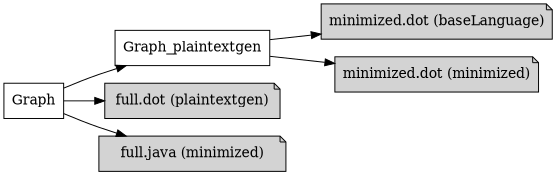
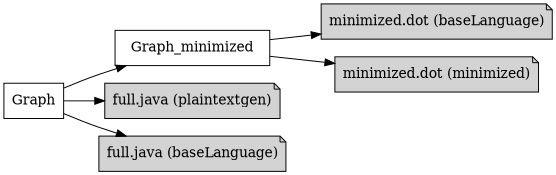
node "Graph_plaintextgen": label "Graph_plaintextgen" -> "Graph_minimized"
node "full.dot (plaintextgen)": label "full.dot (plaintextgen)" -> "full.java (plaintextgen)"
node "full.java (minimized)": label "full.java (minimized)" -> "full.java (baseLanguage)"
